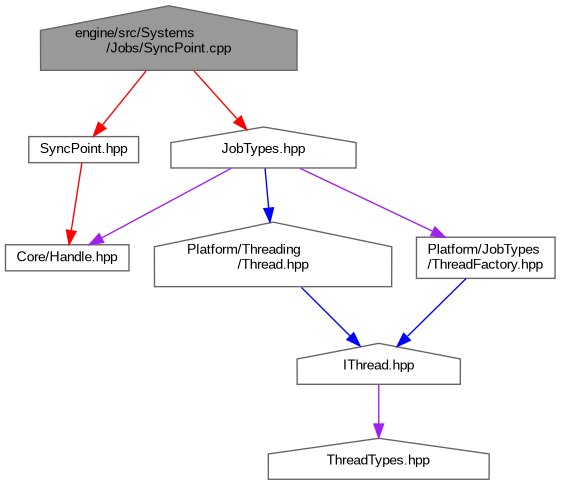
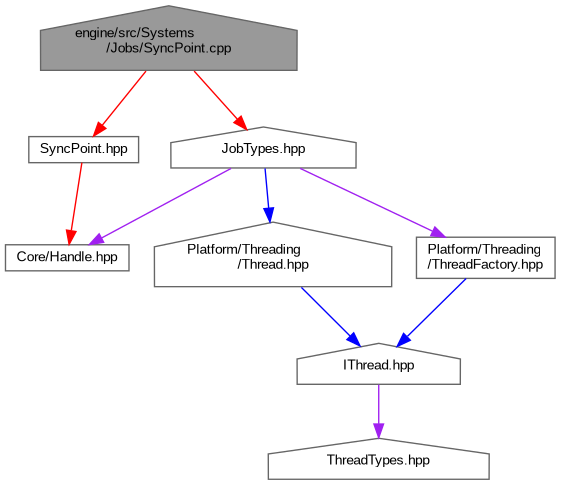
node "Platform/JobTypes /ThreadFactory.hpp": label "Platform/JobTypes /ThreadFactory.hpp" -> "Platform/Threading /ThreadFactory.hpp"
